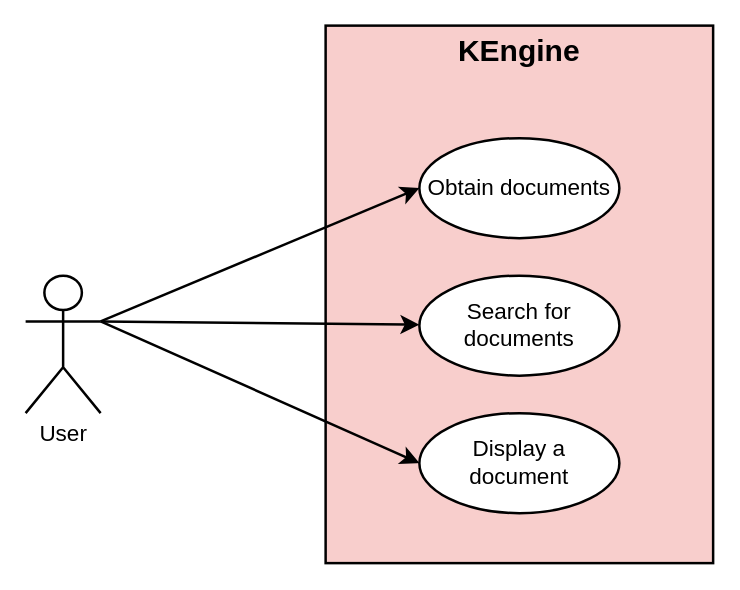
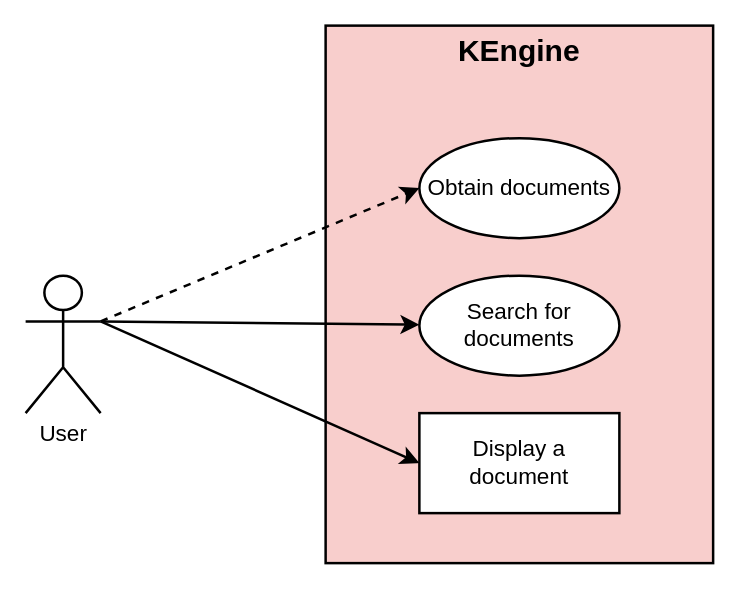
edge "User" -> "Obtain documents": style solid -> dashed
node "Display a document": shape ellipse -> rectangle
